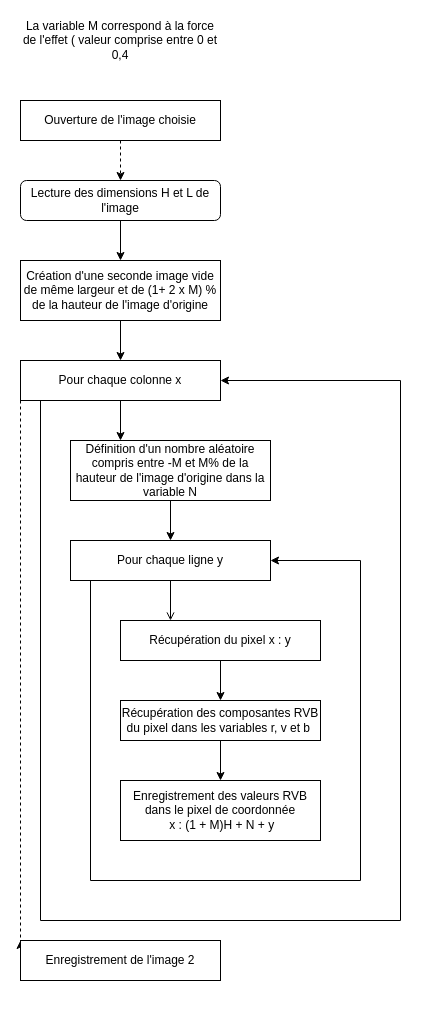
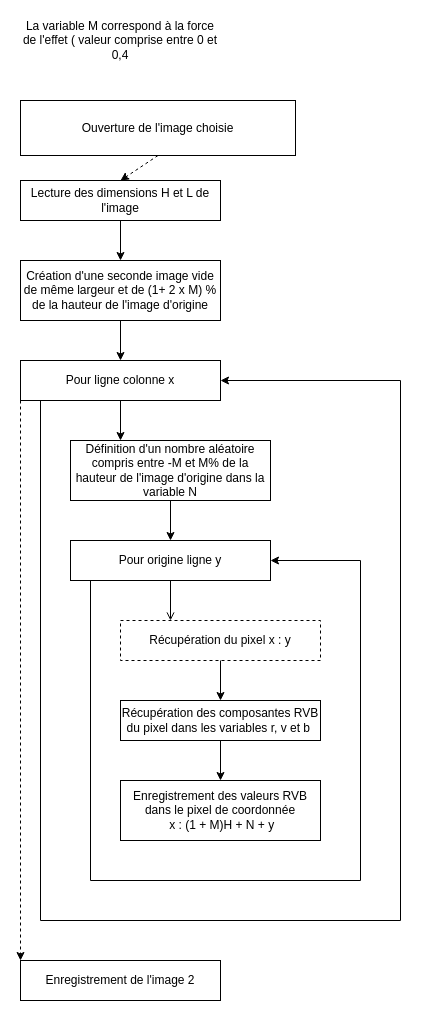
node "Ouverture de l'image choisie": size 200x40 -> 275x55
node "Lecture des dimensions H et L de l'image": shape rounded rectangle -> rectangle
node "Pour chaque colonne x": label "Pour chaque colonne x" -> "Pour ligne colonne x"
node "Pour chaque ligne y": label "Pour chaque ligne y" -> "Pour origine ligne y"
node "Récupération du pixel x : y": style solid -> dashed
node "Enregistrement de l'image 2": moved (121, 961) -> (121, 981)
